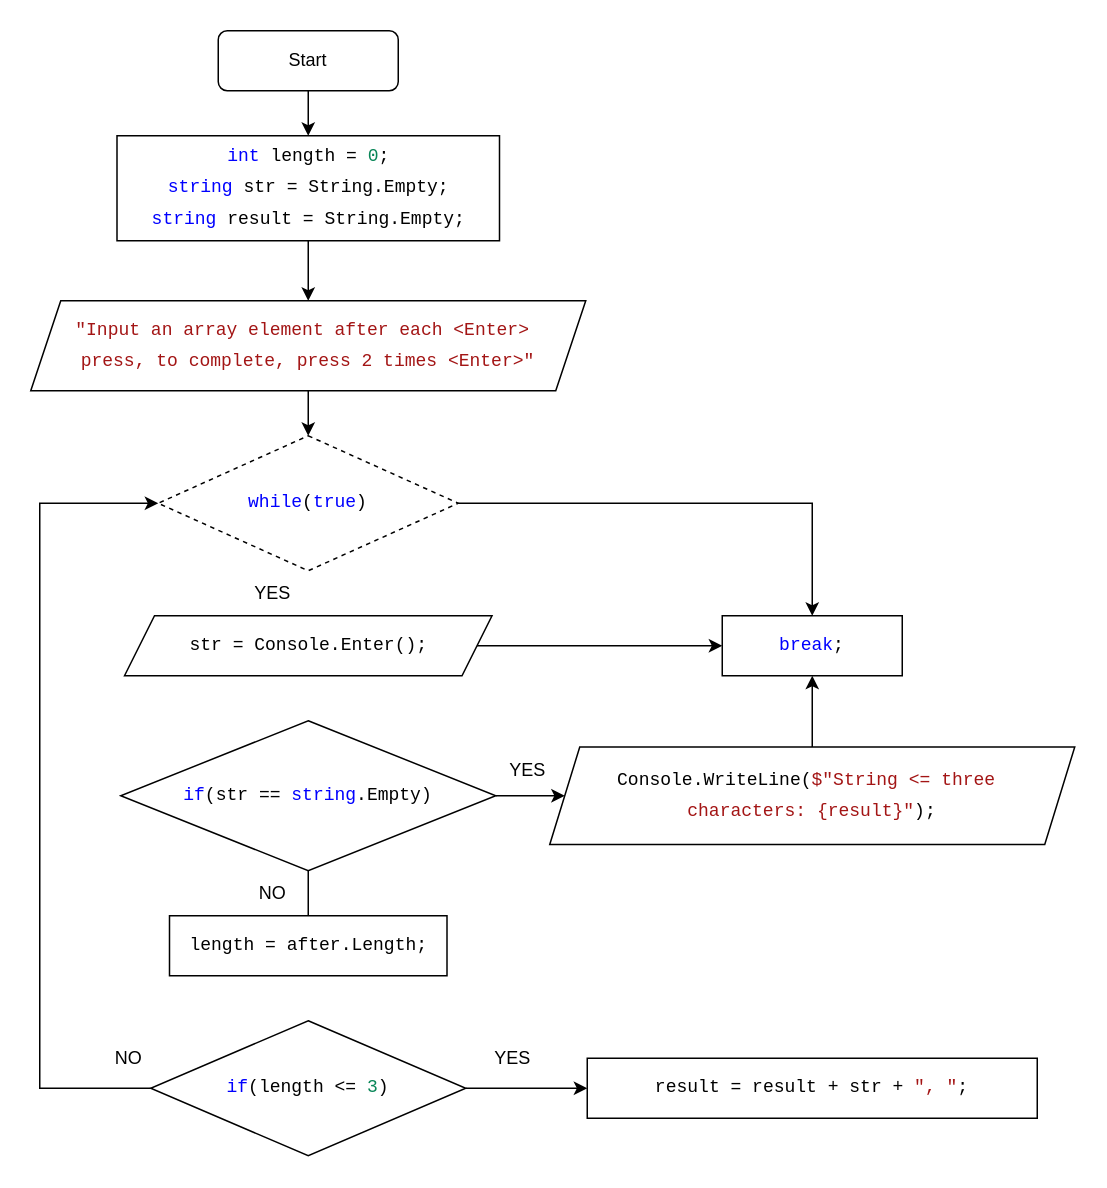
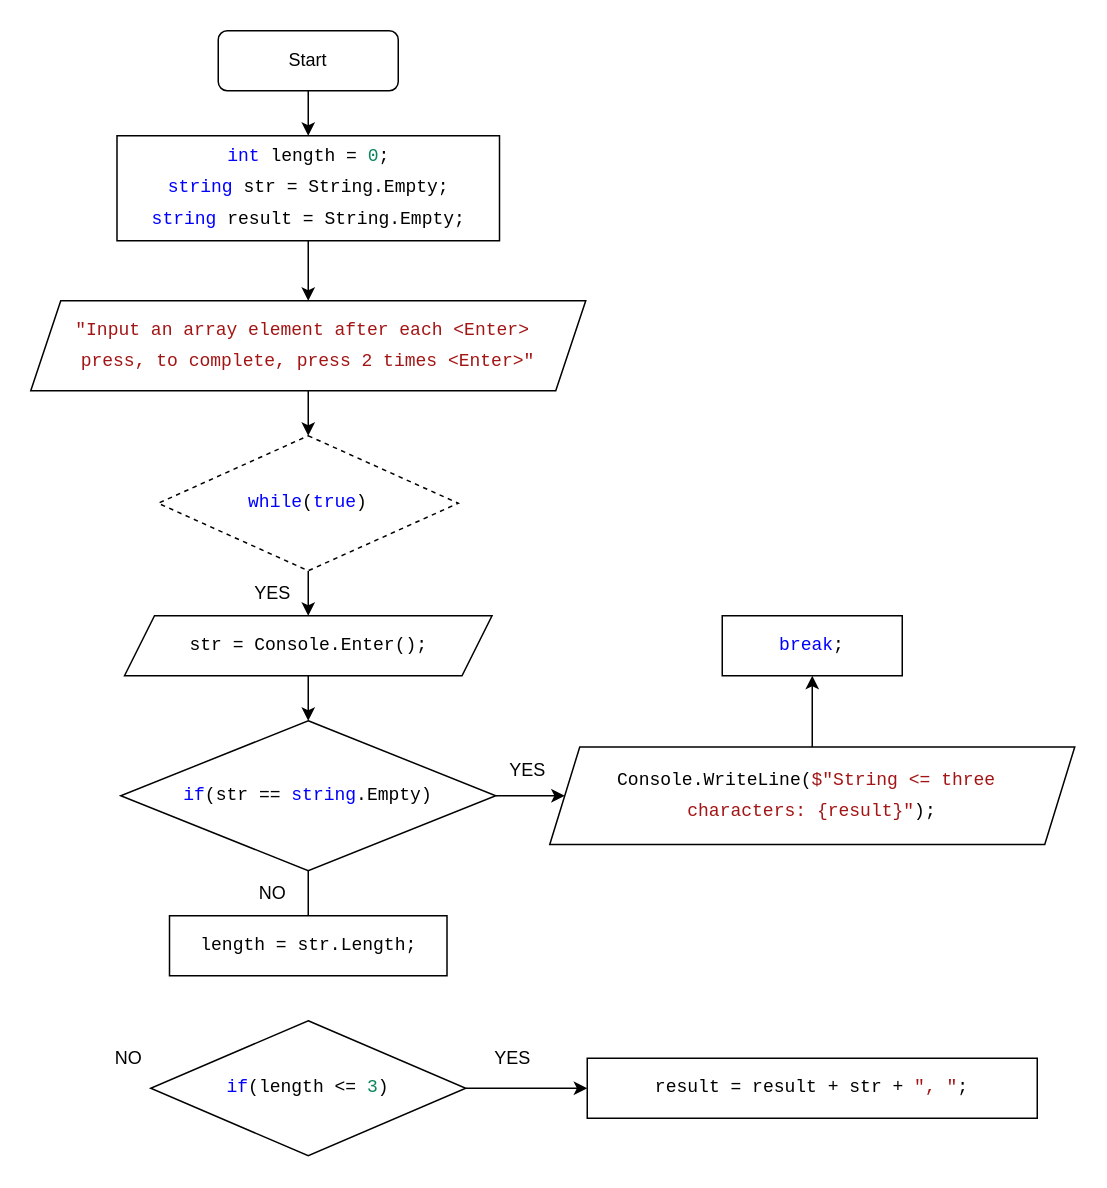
edge "while(true)" -> "break;": now "while(true)" -> "str = Console.Enter();"
edge "str = Console.Enter();" -> "break;": now "str = Console.Enter();" -> "if(str == string.Empty)"
edge "if(length <= 3)" -> "while(true)": removed
node "length = after.Length;": label "length = after.Length;" -> "length = str.Length;"
